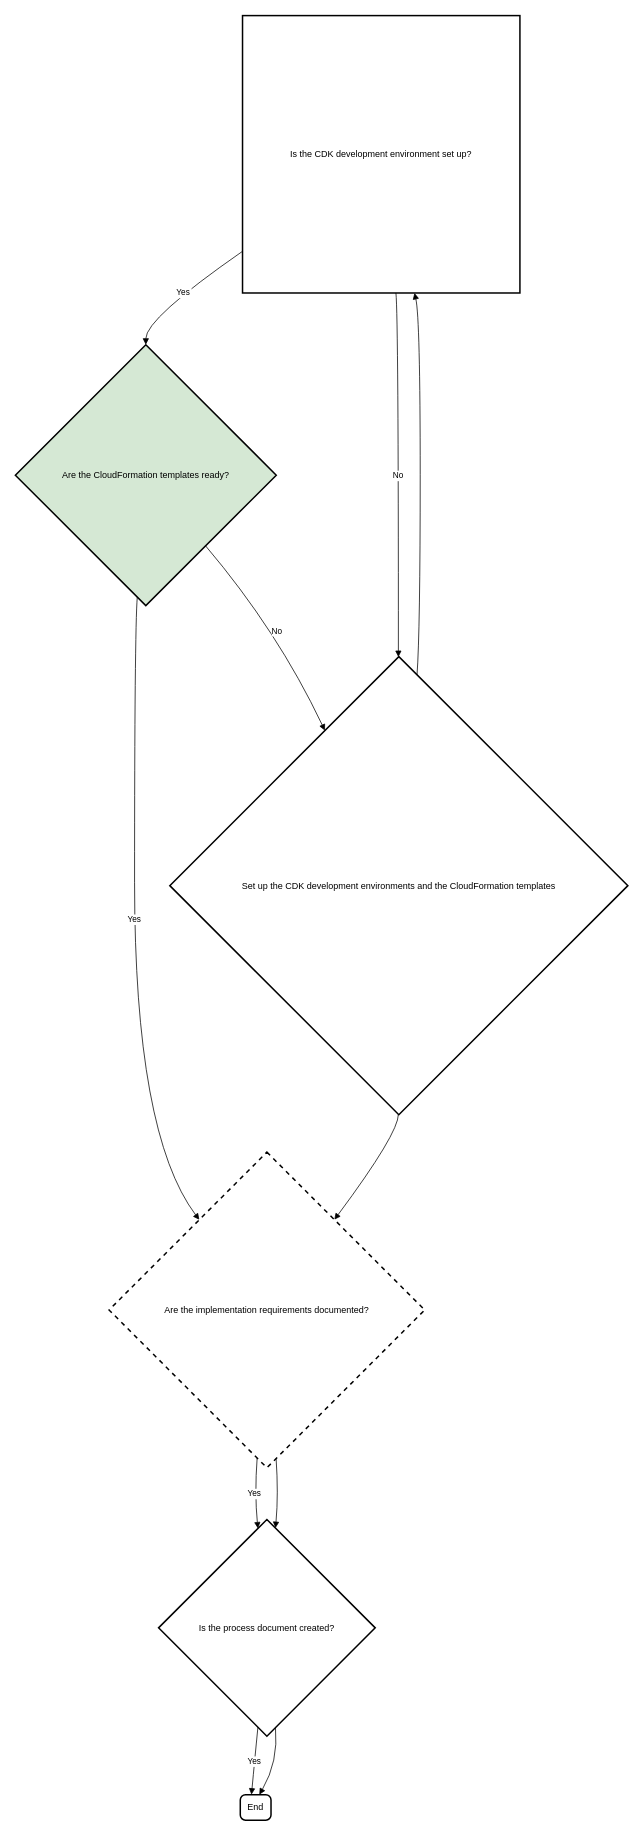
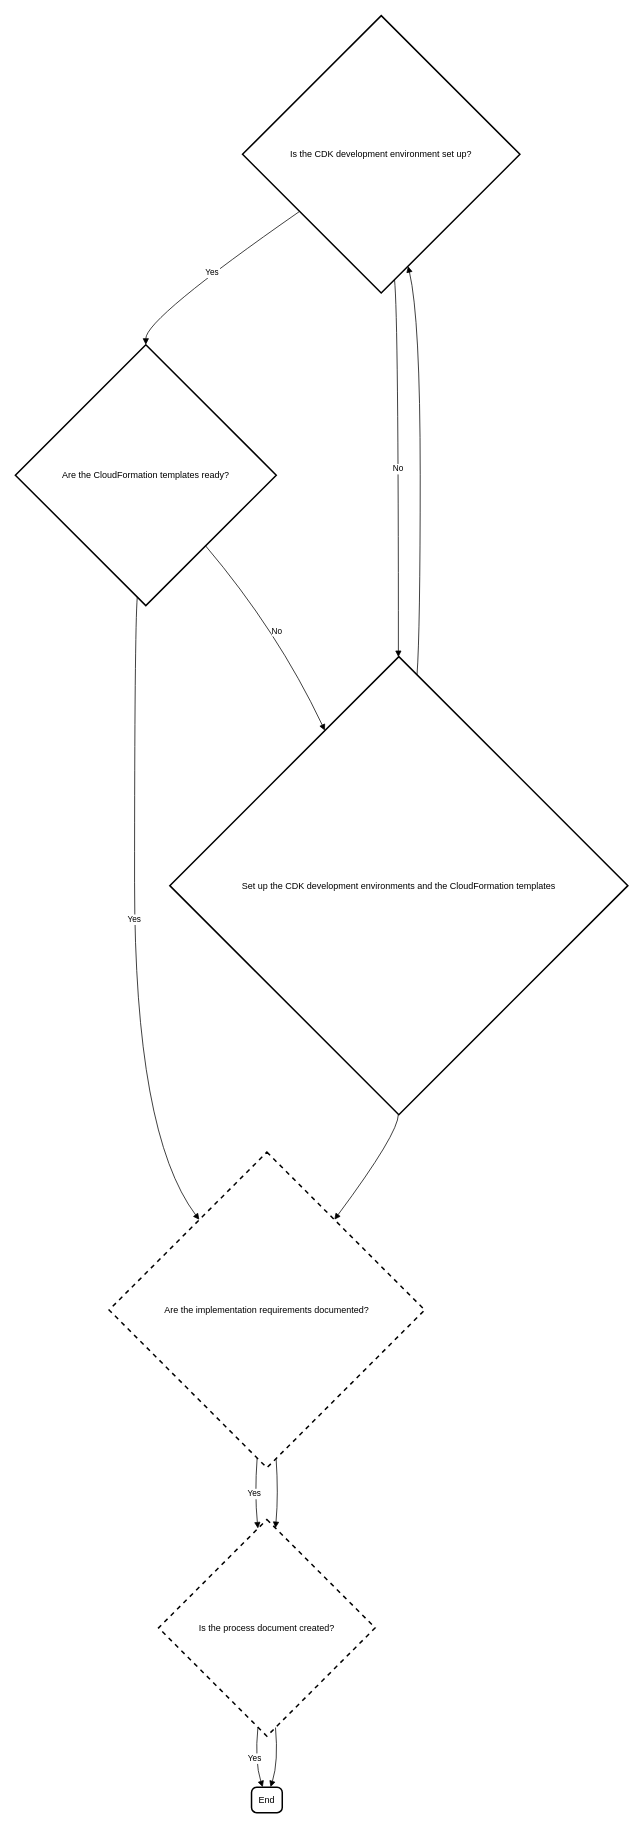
node "Is the CDK development environment set up?": shape rectangle -> diamond
node "Are the CloudFormation templates ready?": fillcolor #d5e8d4 -> #ffffff
node "Is the process document created?": style solid -> dashed
node "End": moved (256, 1808) -> (267, 1800)
